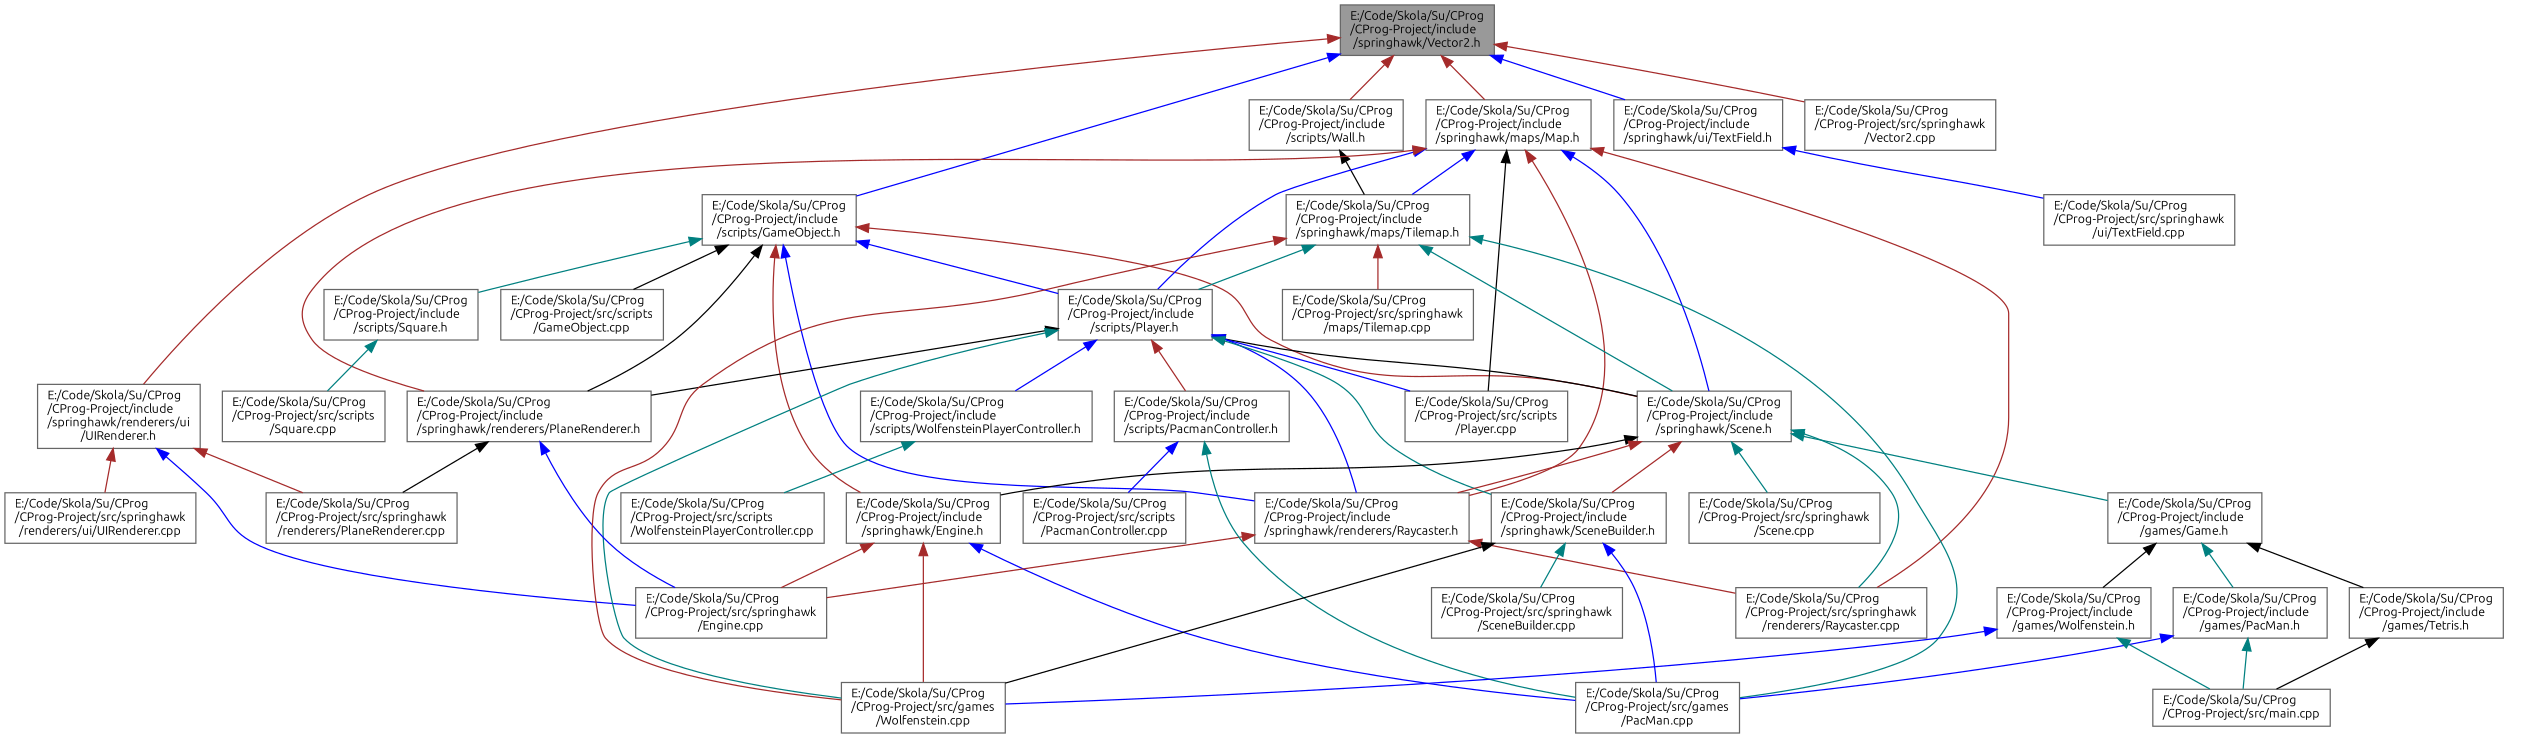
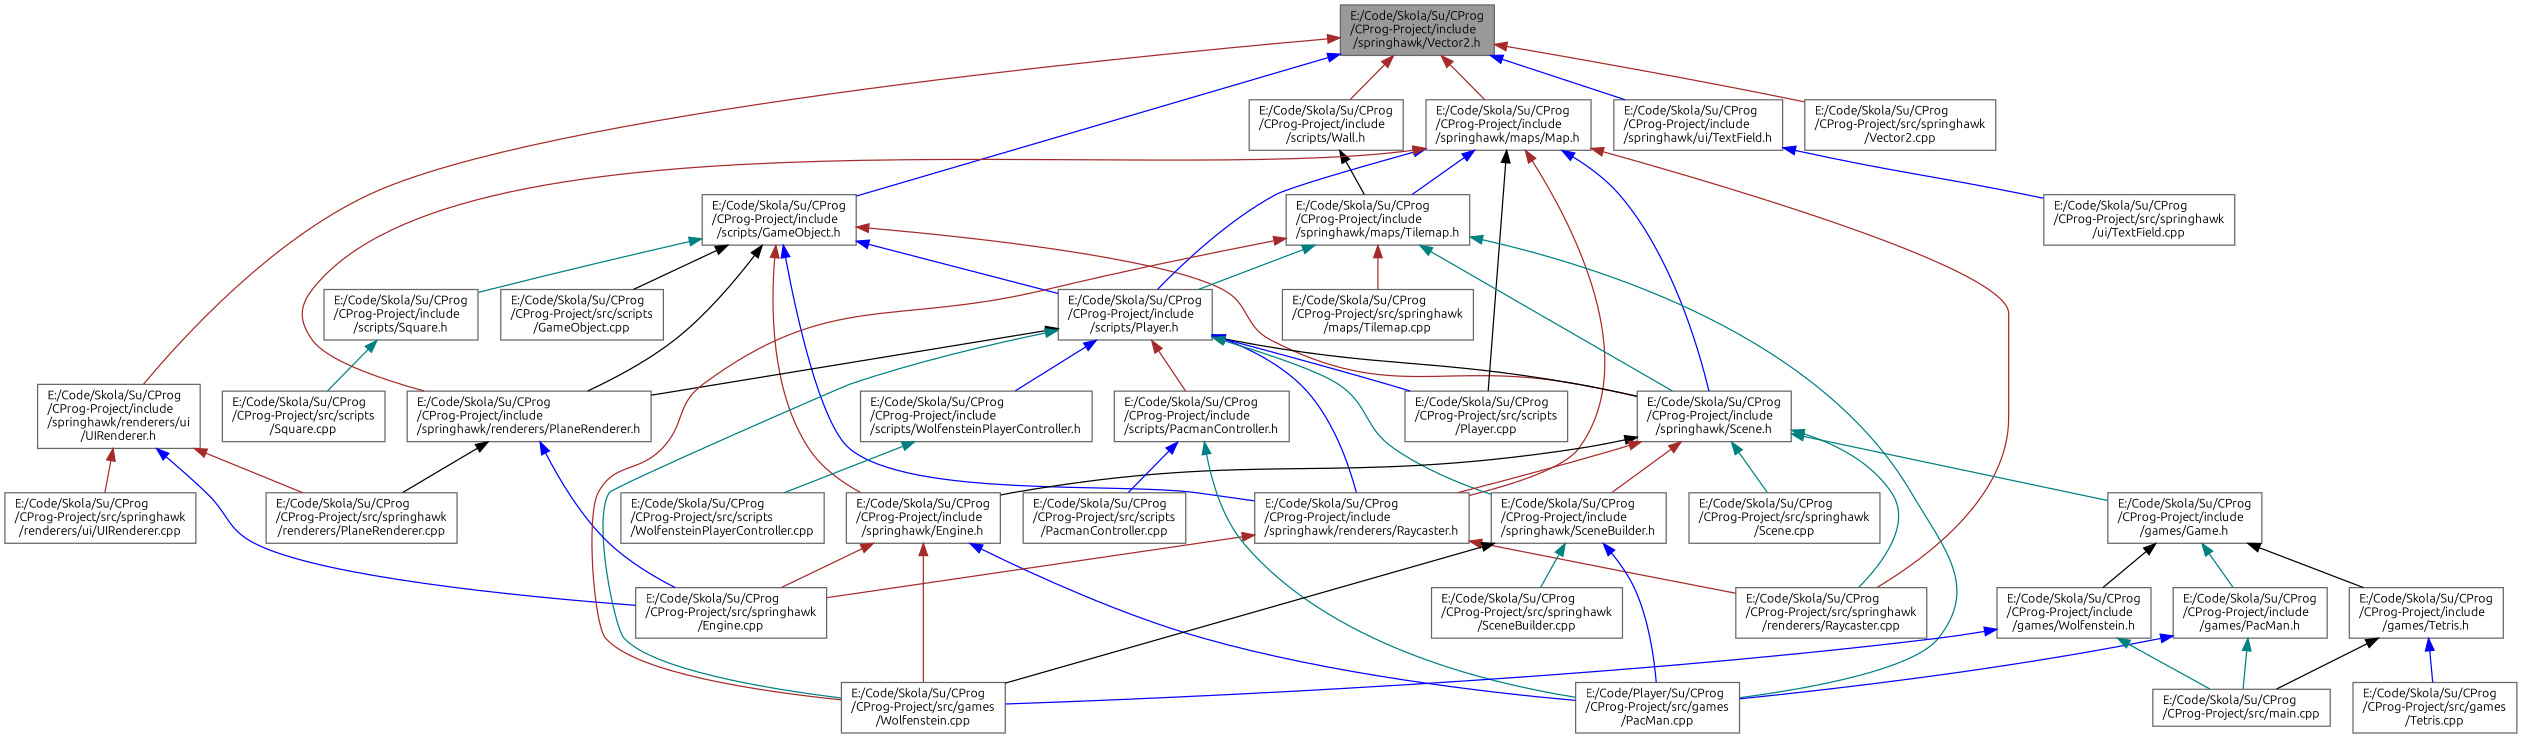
node "E:/Code/Skola/Su/CProg /CProg-Project/src/games /PacMan.cpp": label "E:/Code/Skola/Su/CProg /CProg-Project/src/games /PacMan.cpp" -> "E:/Code/Player/Su/CProg /CProg-Project/src/games /PacMan.cpp"
node "E:/Code/Skola/Su/CProg /CProg-Project/src/games /Tetris.cpp": added
